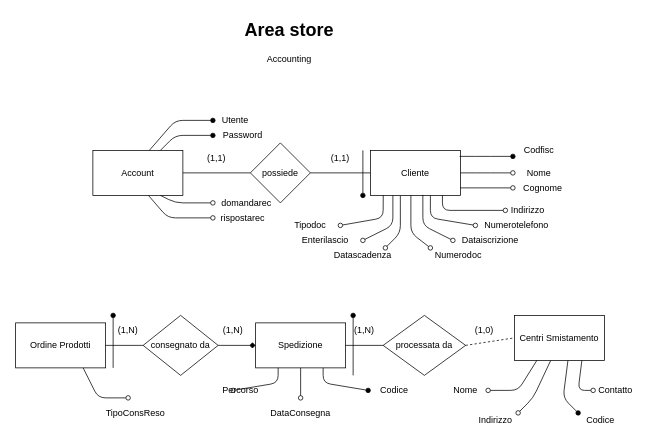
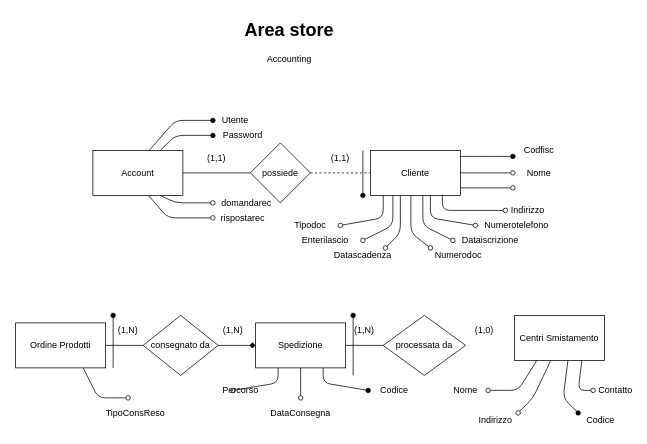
edge "possiede" -- "Cliente": style solid -> dashed
node "Cognome": removed
edge "Centri Smistamento" -- "processata da": removed
